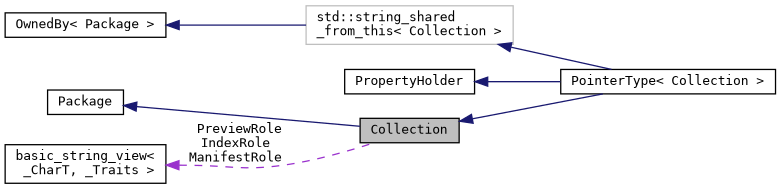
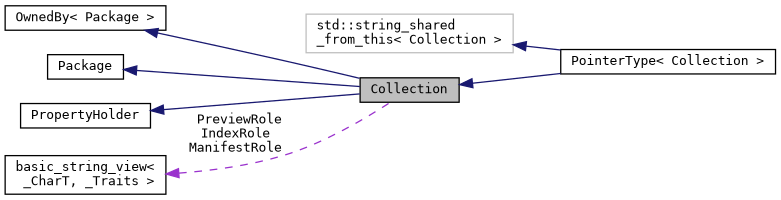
edge "std::string_shared _from_this< Collection >" -> "OwnedBy< Package >": now "Collection" -> "OwnedBy< Package >"
edge "PointerType< Collection >" -> "PropertyHolder": now "Collection" -> "PropertyHolder"
